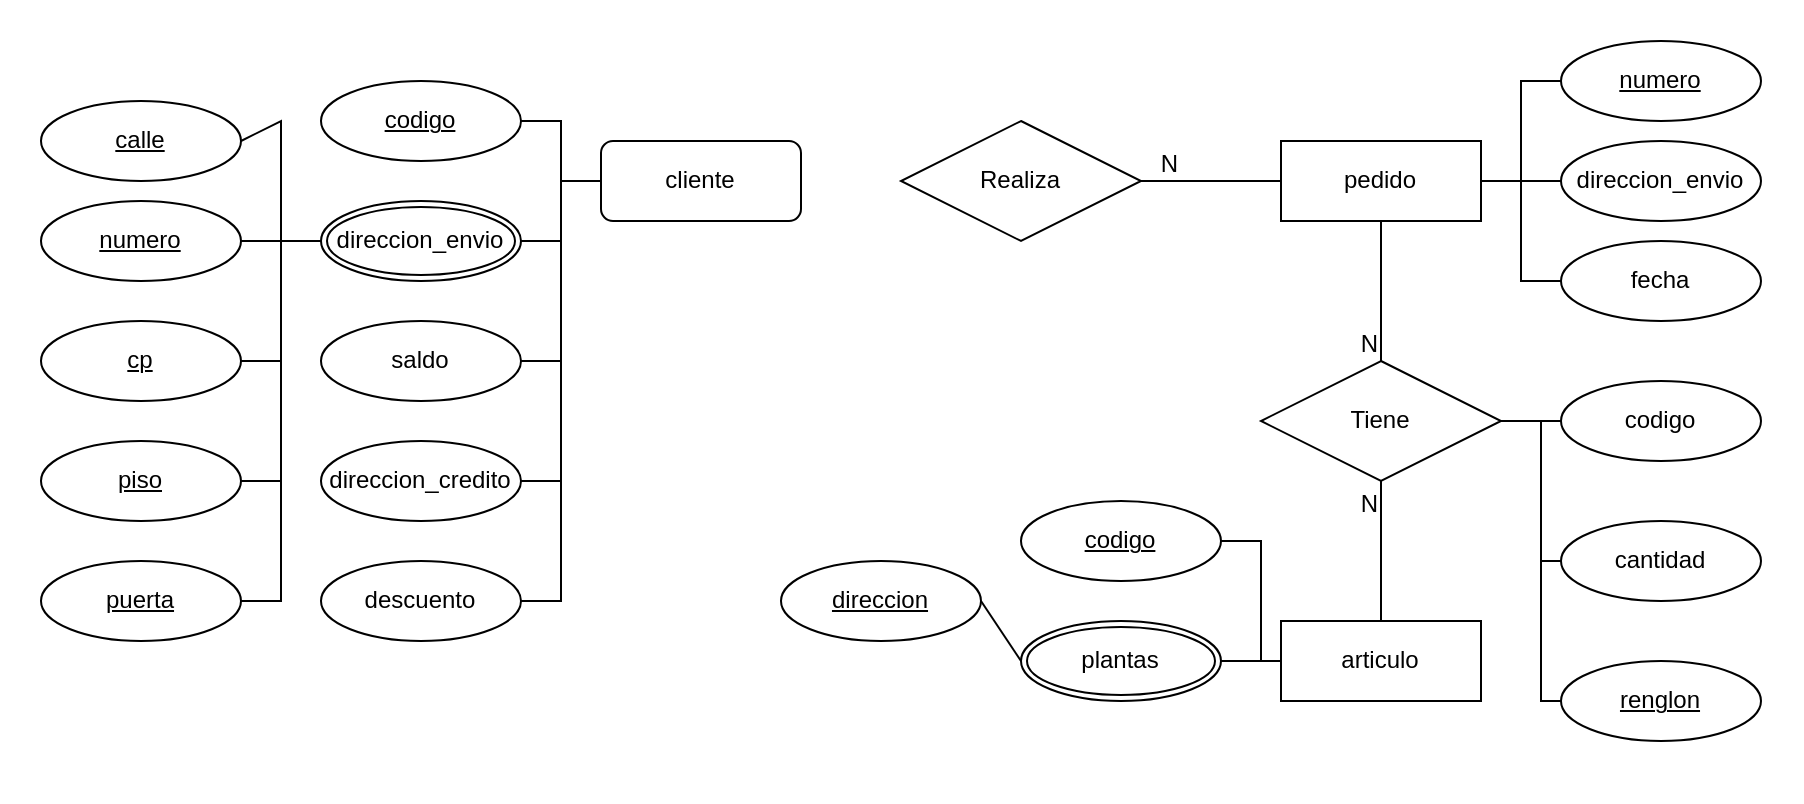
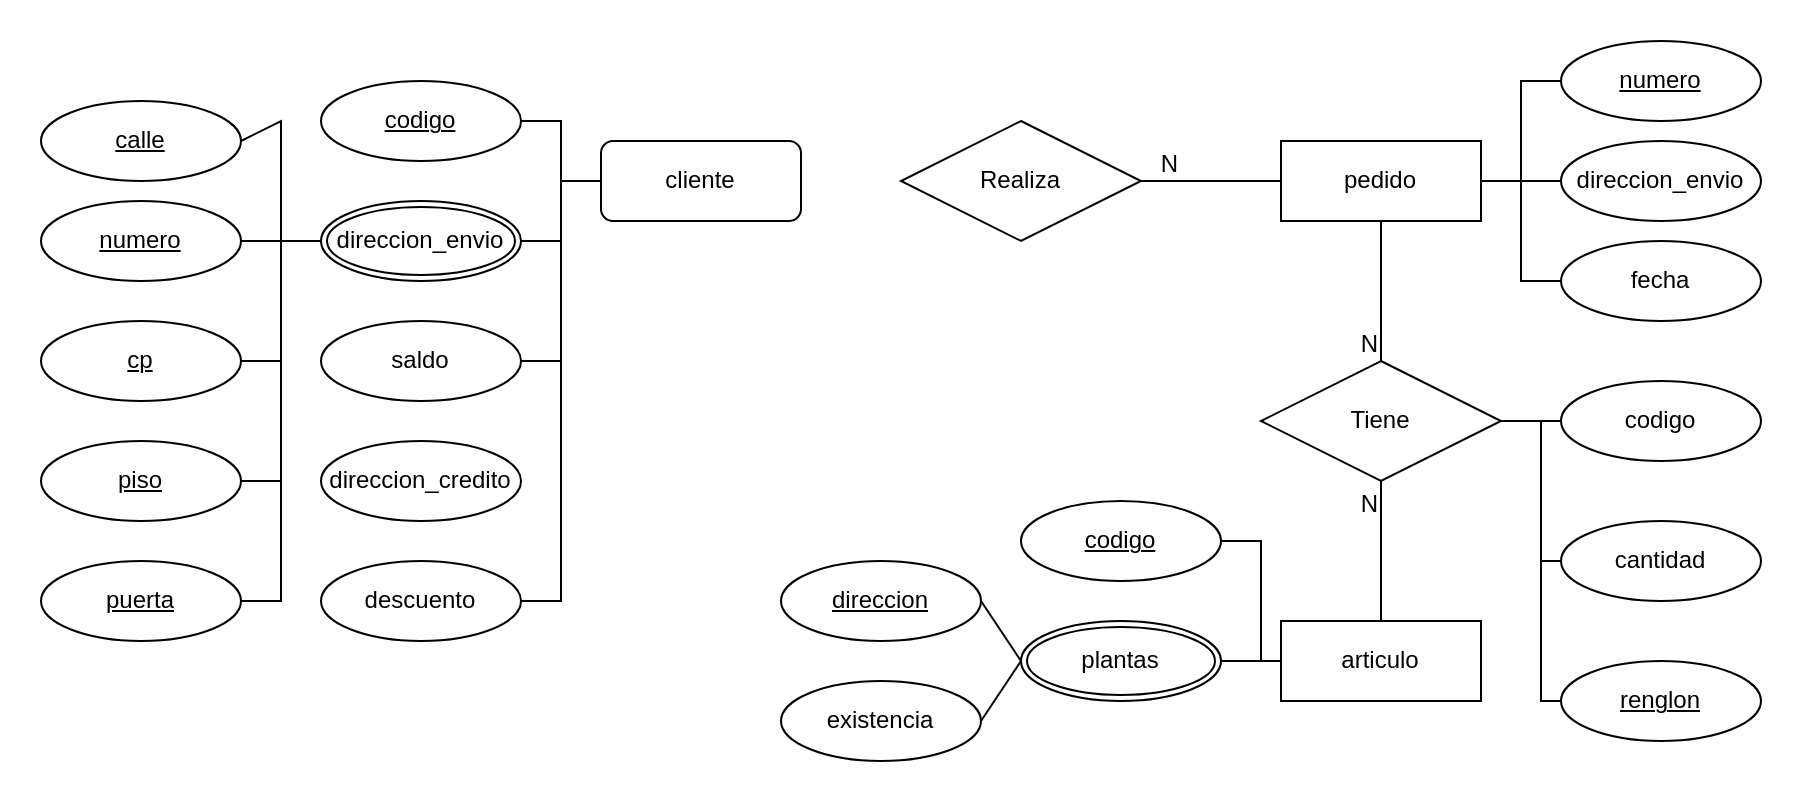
edge "cliente" -- "direccion_credito": removed
edge "plantas" -- "existencia": added
node "existencia": added
